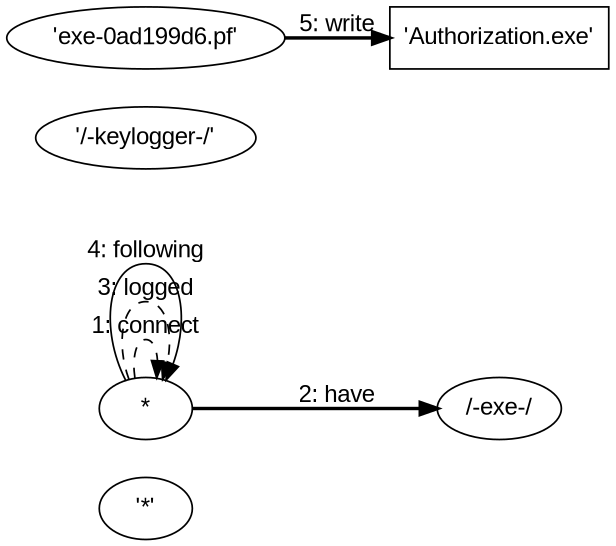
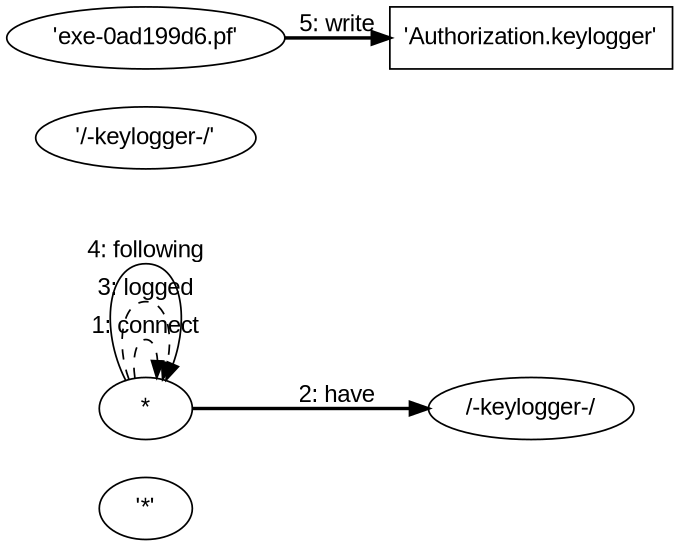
node "'Authorization.exe'": label "'Authorization.exe'" -> "'Authorization.keylogger'"
node "/-exe-/": label "/-exe-/" -> "/-keylogger-/"
